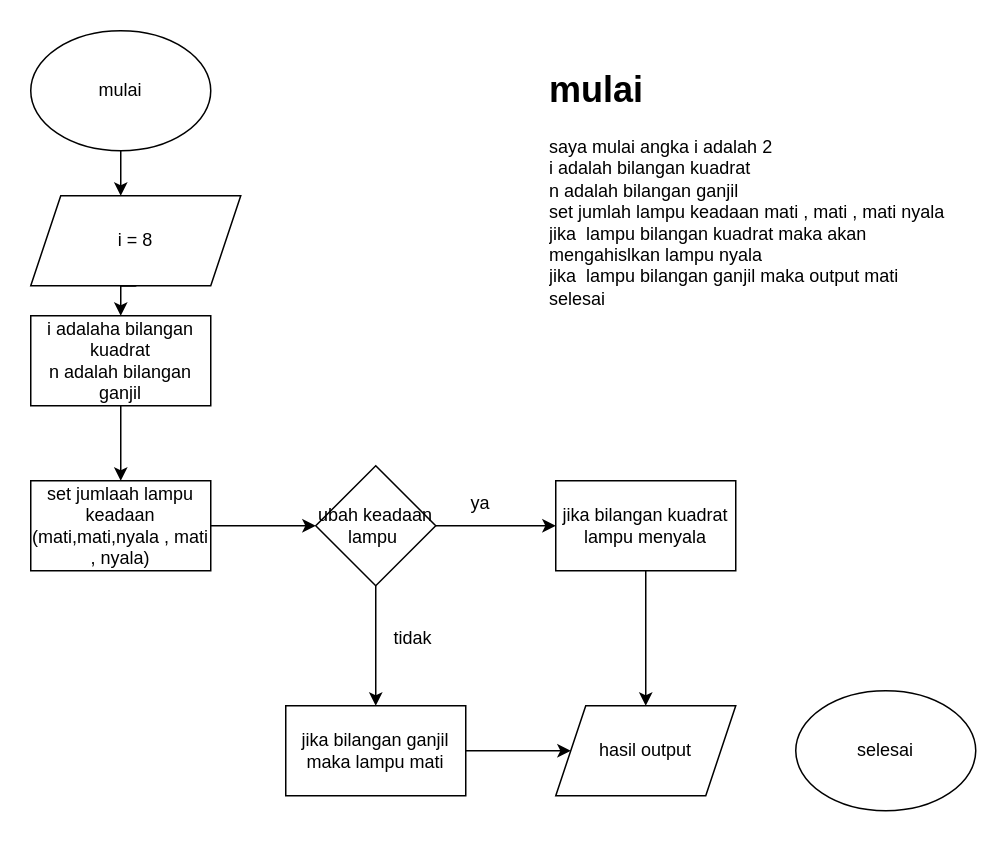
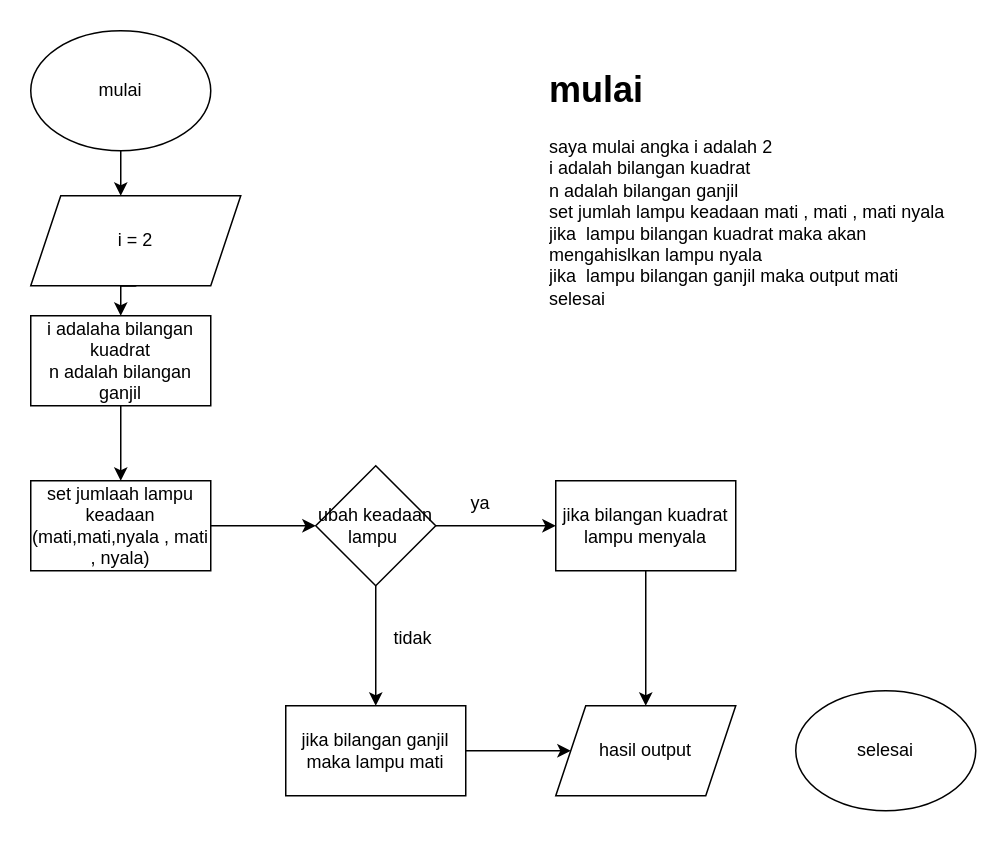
node "i = 8": label "i = 8" -> "i = 2"
